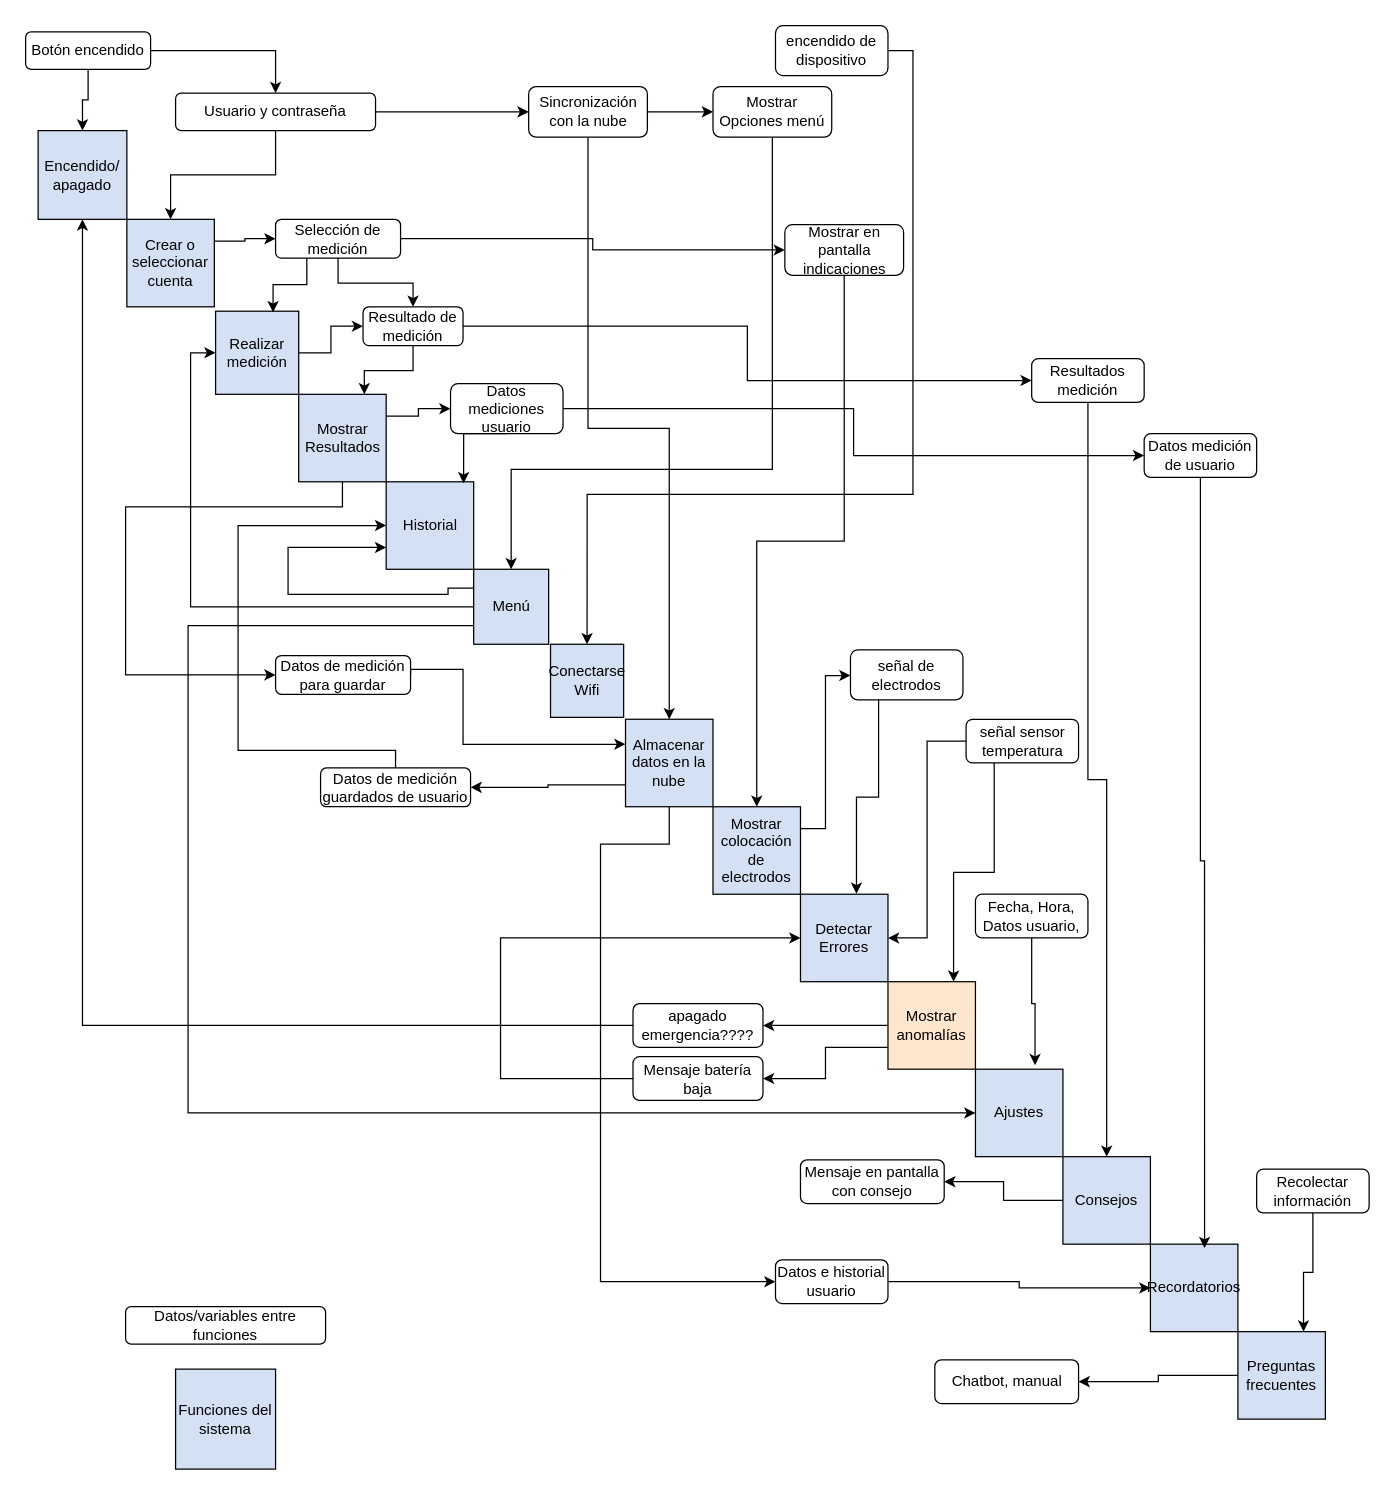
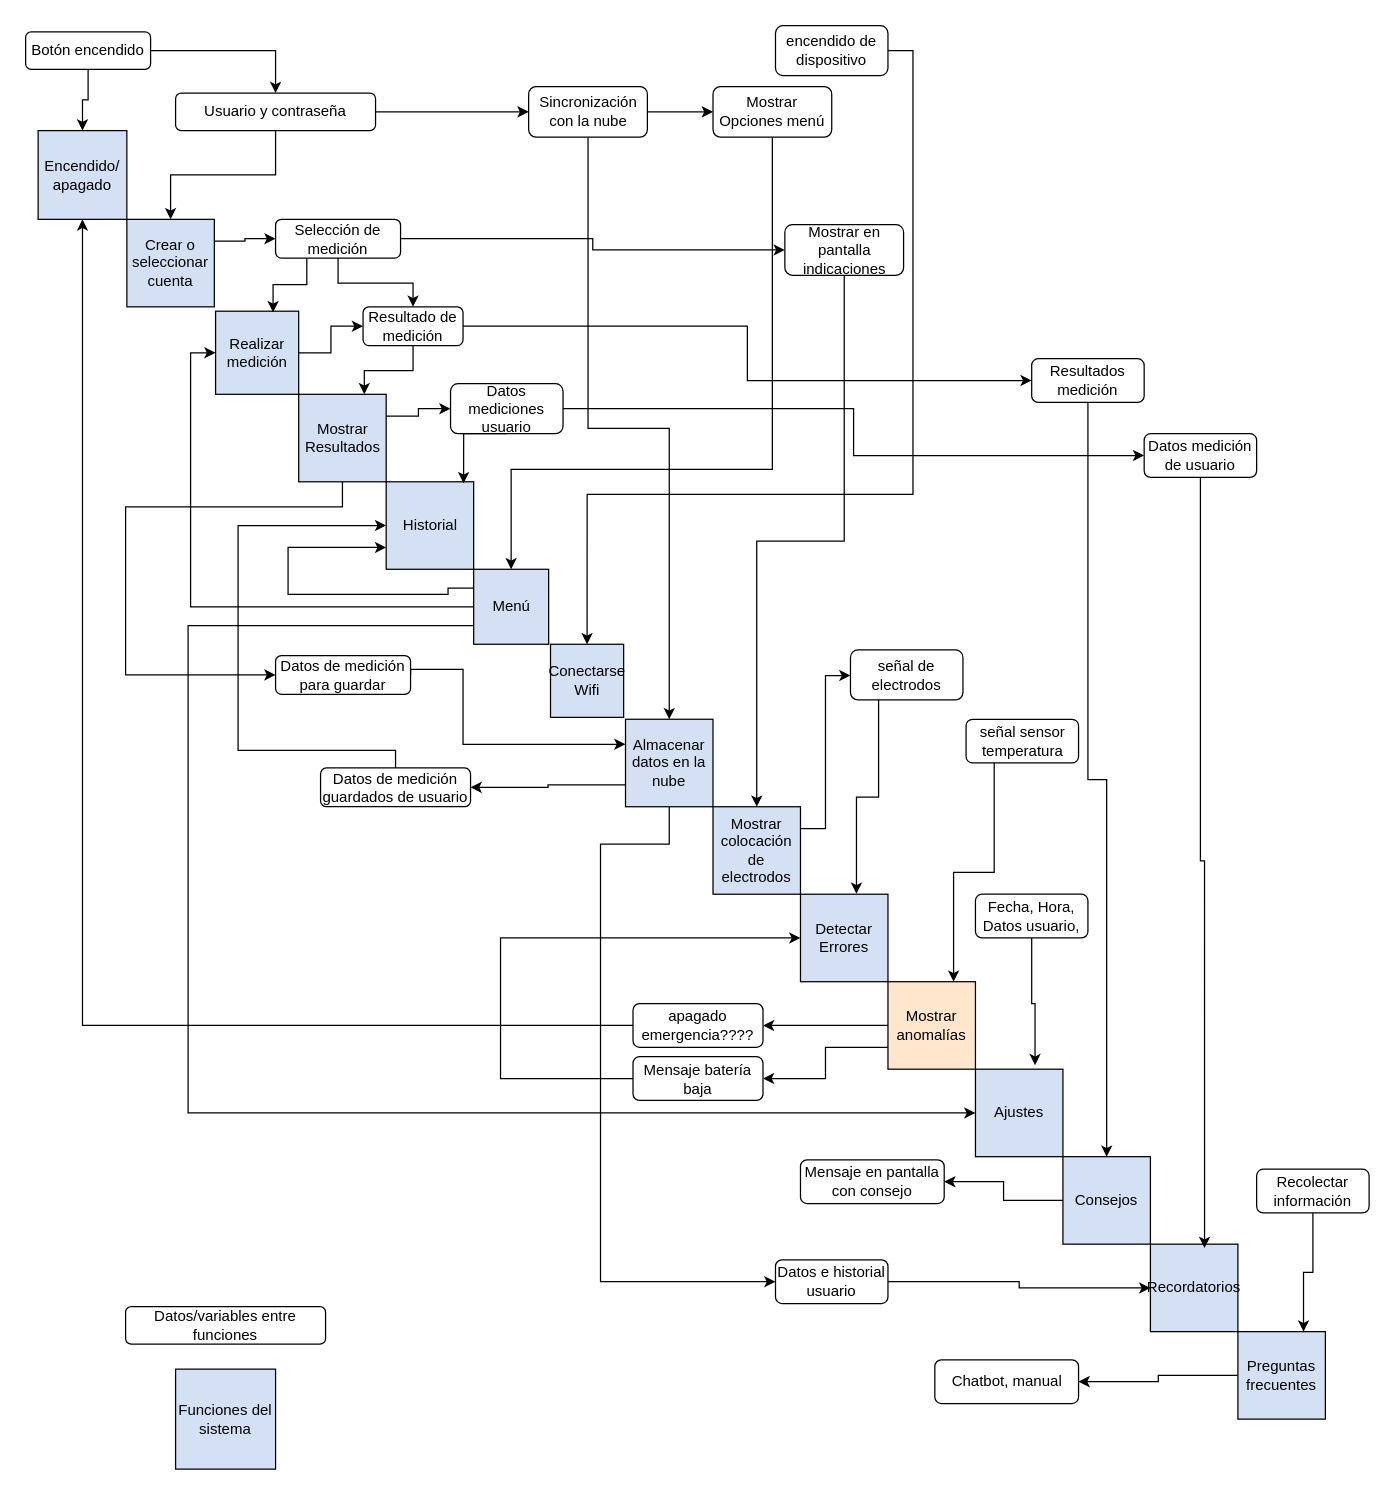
edge "señal sensor temperatura" -> "Detectar Errores": removed
